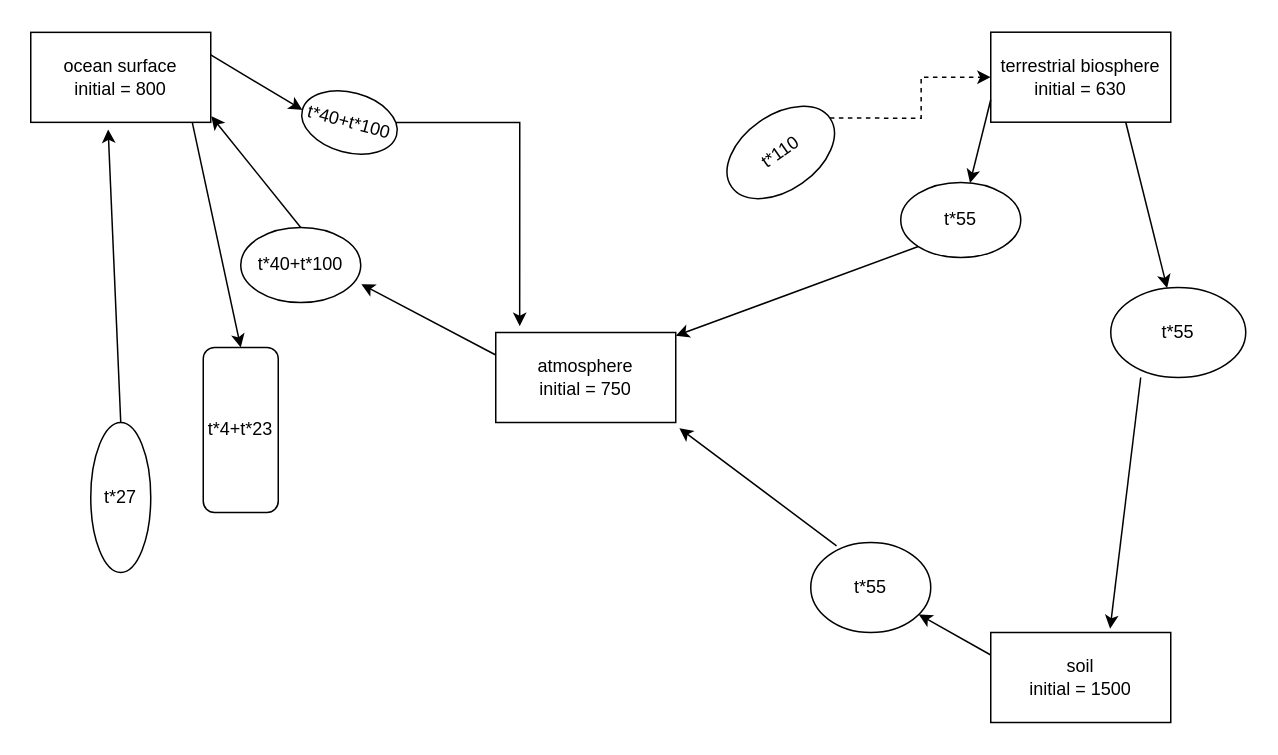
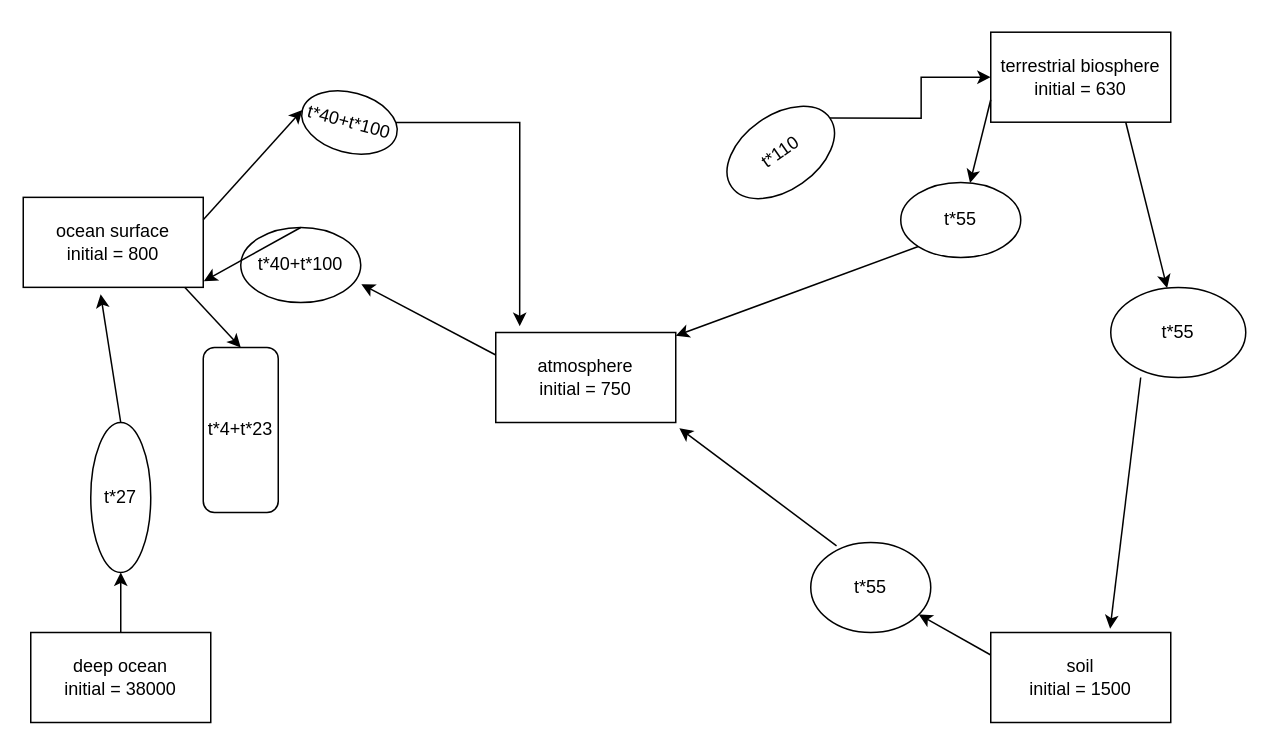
node "ocean surface initial = 800": moved (121, 77) -> (113, 242)
edge "t*110" -> "terrestrial biosphere initial = 630": style dashed -> solid
edge "deep ocean initial = 38000" -> "t*27": added
node "deep ocean initial = 38000": added
